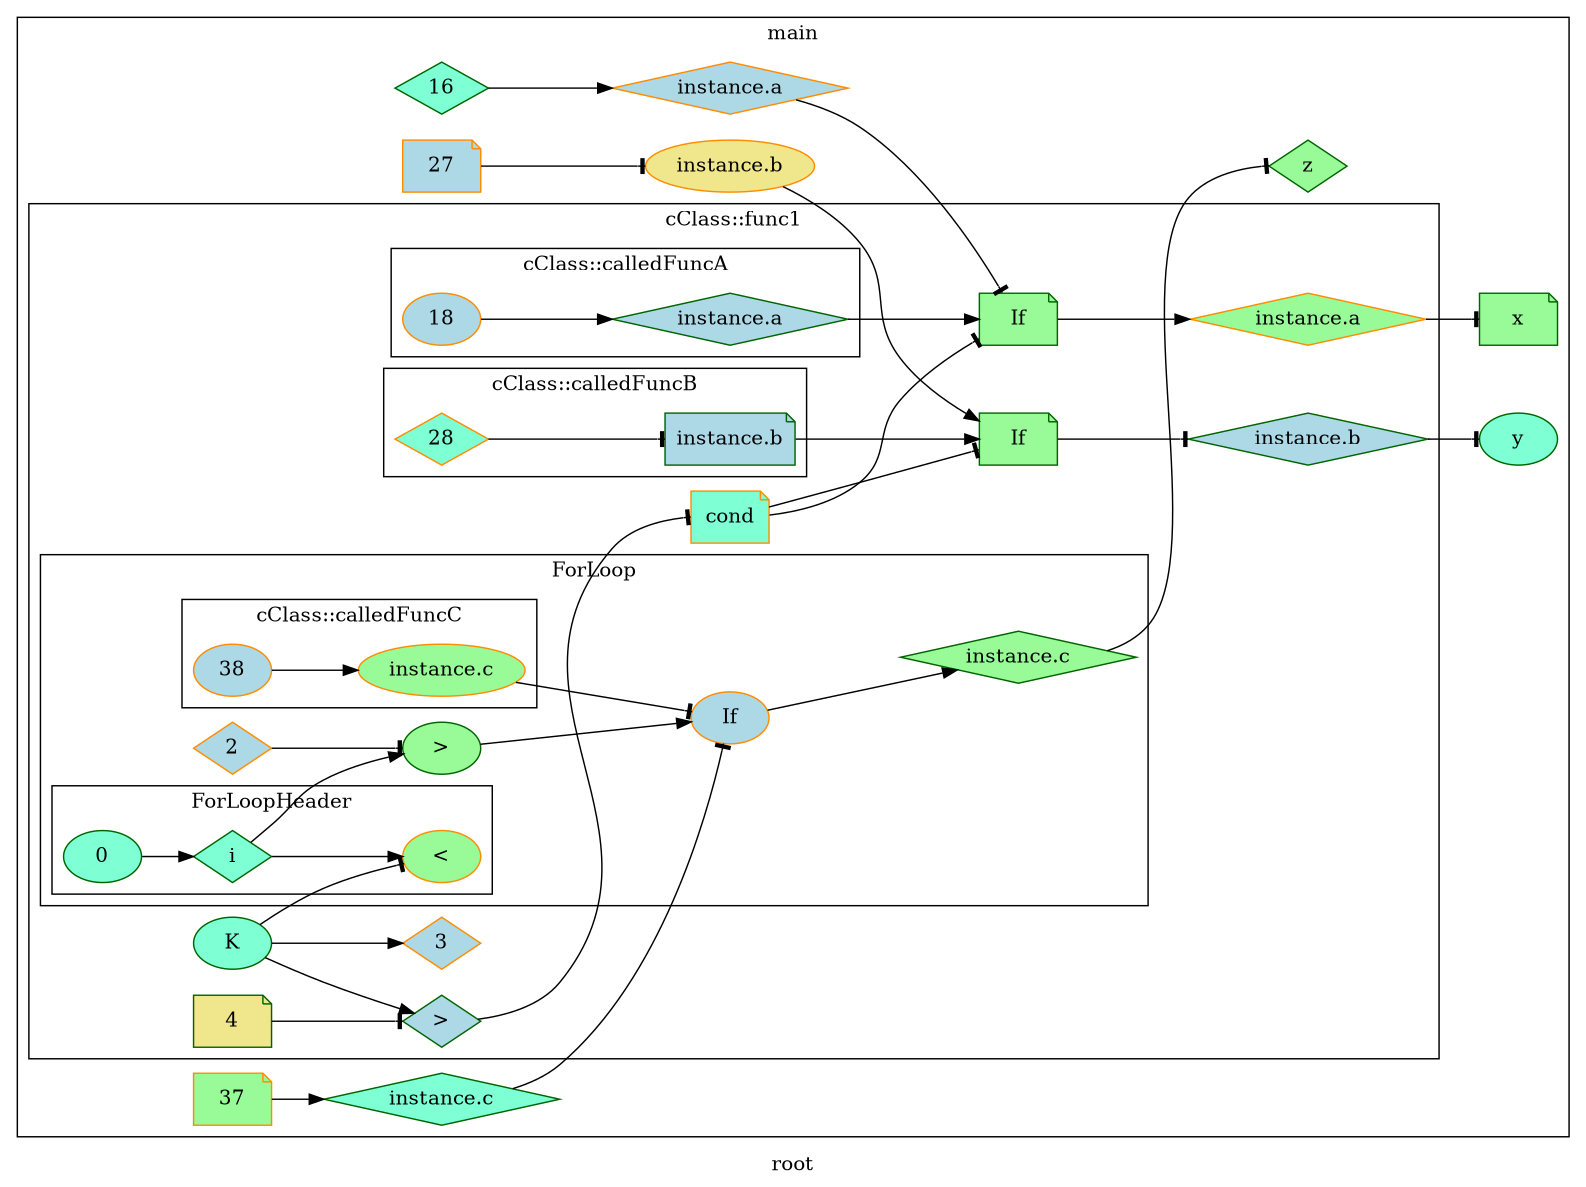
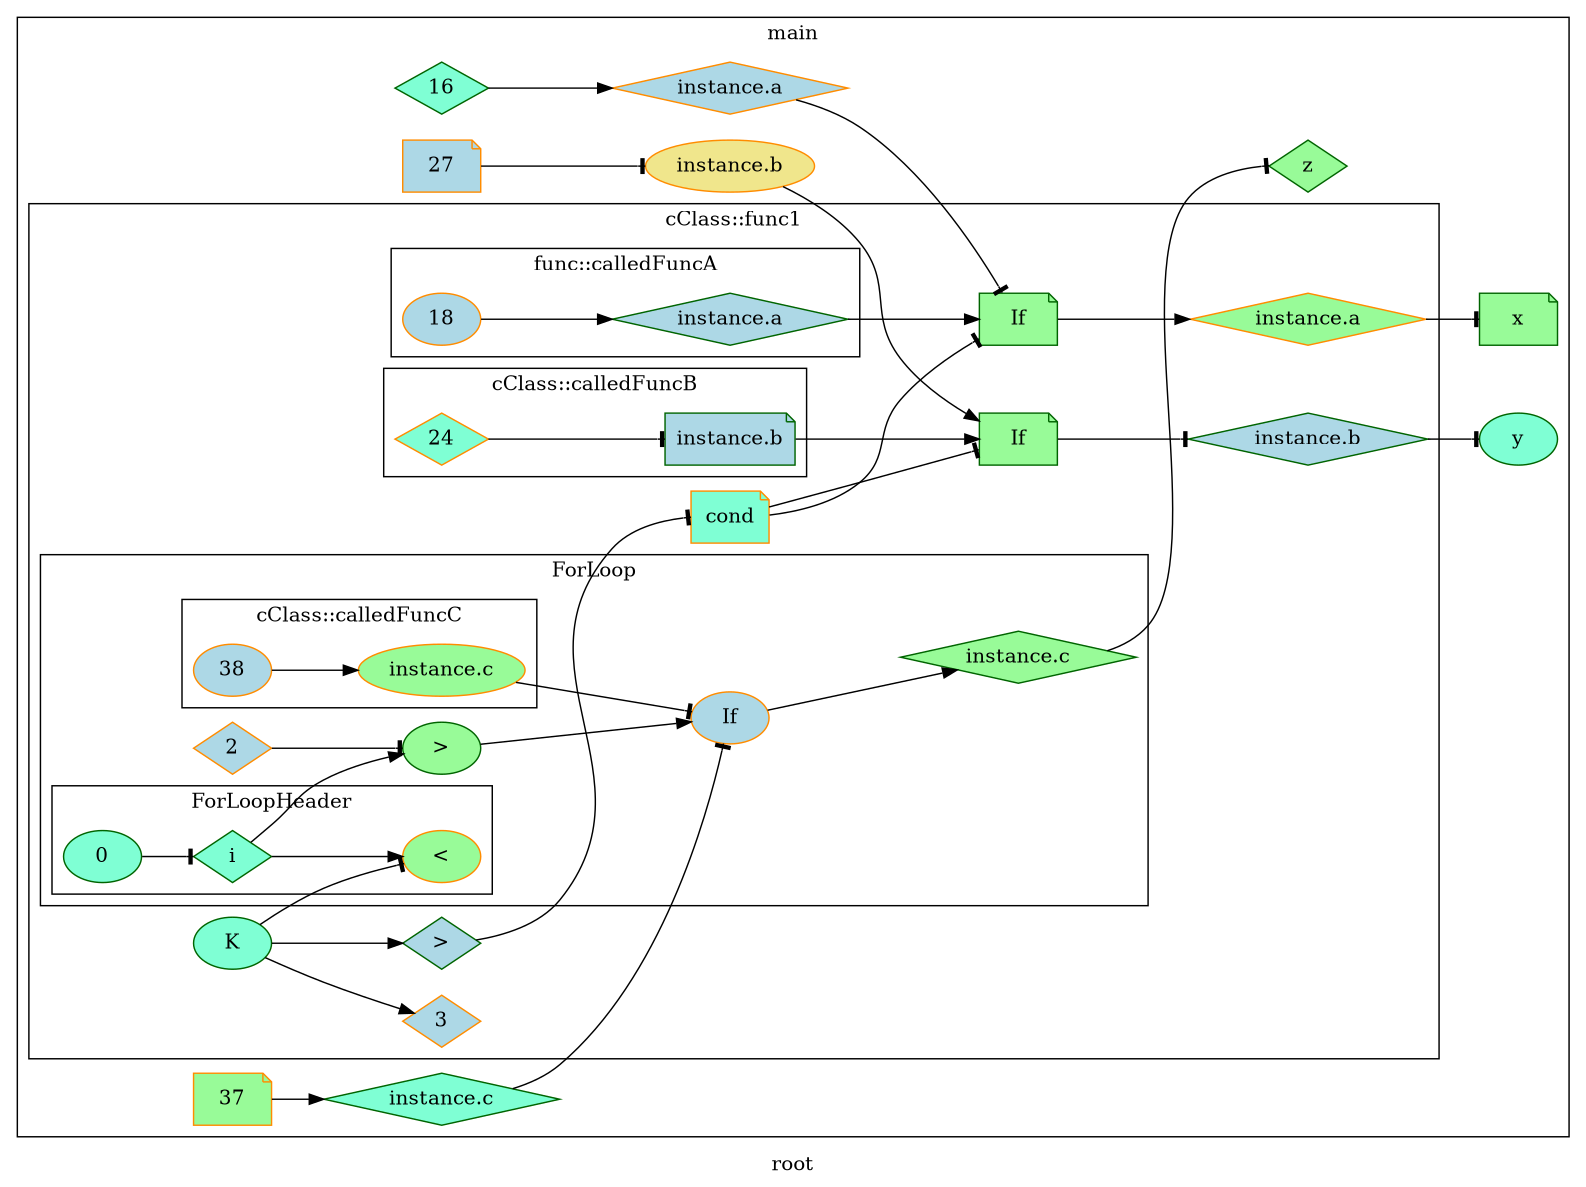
cluster "cClass::calledFuncA": label "cClass::calledFuncA" -> "func::calledFuncA"
node "28": label "28" -> "24"
edge "0" -> "i": arrowhead normal -> tee
node "4": removed
